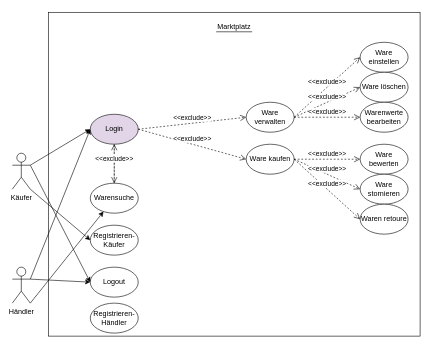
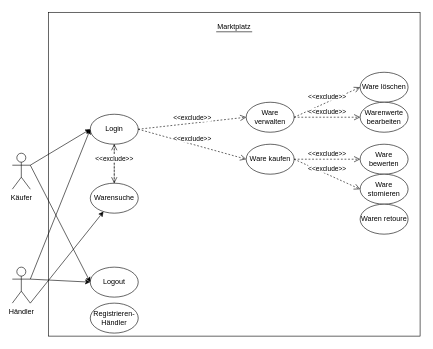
node "Ware einstellen": removed
edge "Ware verwalten" -> "Ware einstellen": removed, label "<<exclude>>"
node "Login": fillcolor #e1d5e7 -> #ffffff
edge "Ware kaufen" -> "Waren retoure": removed, label "<<exclude>>"
edge "Käufer" -> "Registrieren- Käufer": removed
node "Registrieren- Käufer": removed
